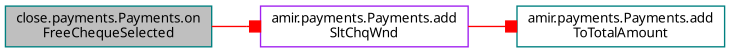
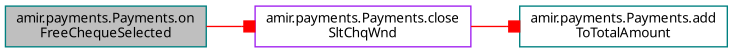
node "close.payments.Payments.on FreeChequeSelected": label "close.payments.Payments.on FreeChequeSelected" -> "amir.payments.Payments.on FreeChequeSelected"
node "amir.payments.Payments.add SltChqWnd": label "amir.payments.Payments.add SltChqWnd" -> "amir.payments.Payments.close SltChqWnd"
